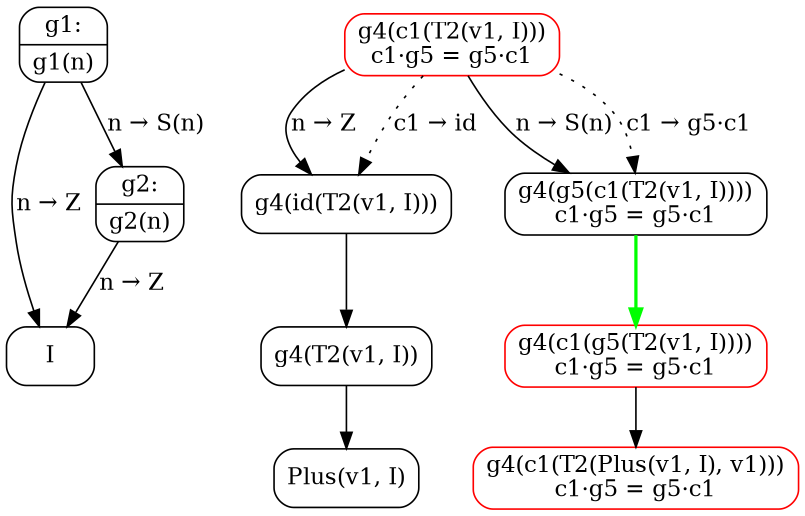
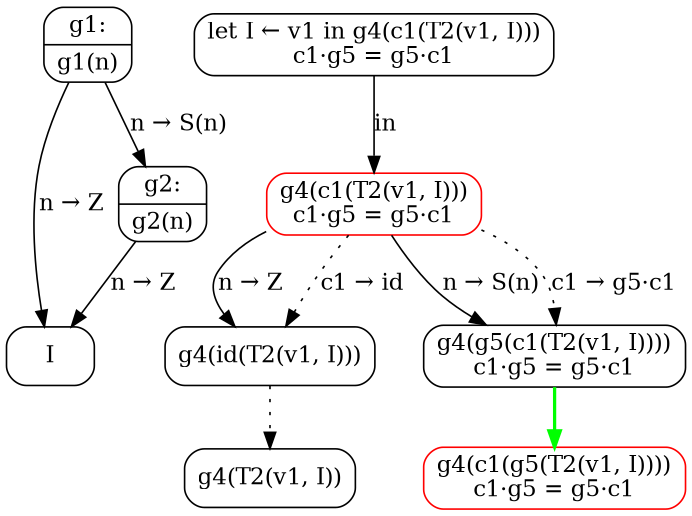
node "let I ← v1 in g4(c1(T2(v1, I))) c1·g5 = g5·c1": added
edge "g4(id(T2(v1, I)))" -> "g4(T2(v1, I))": style solid -> dotted
node "Plus(v1, I)": removed
node "g4(c1(T2(Plus(v1, I), v1))) c1·g5 = g5·c1": removed
